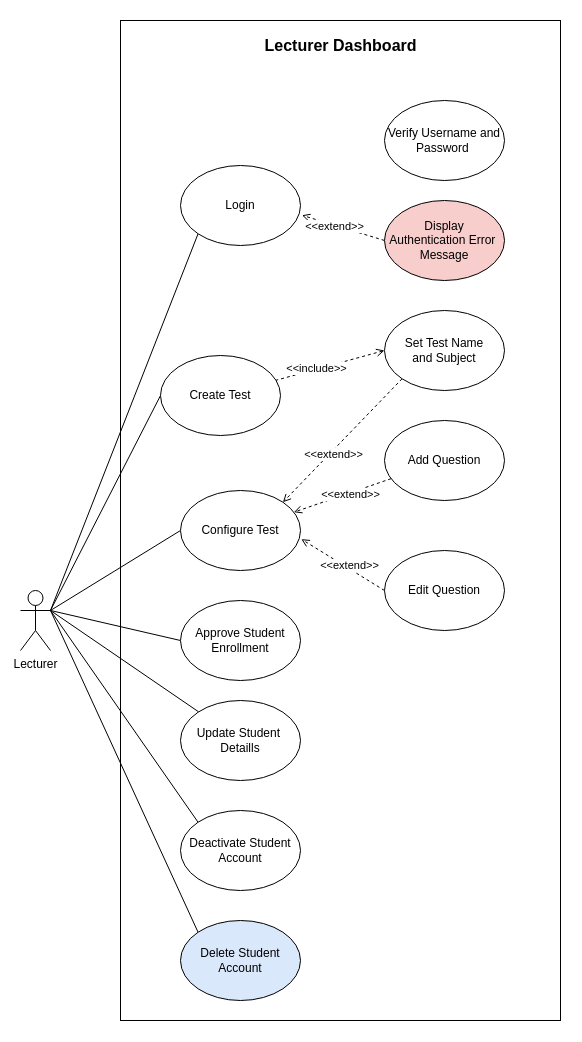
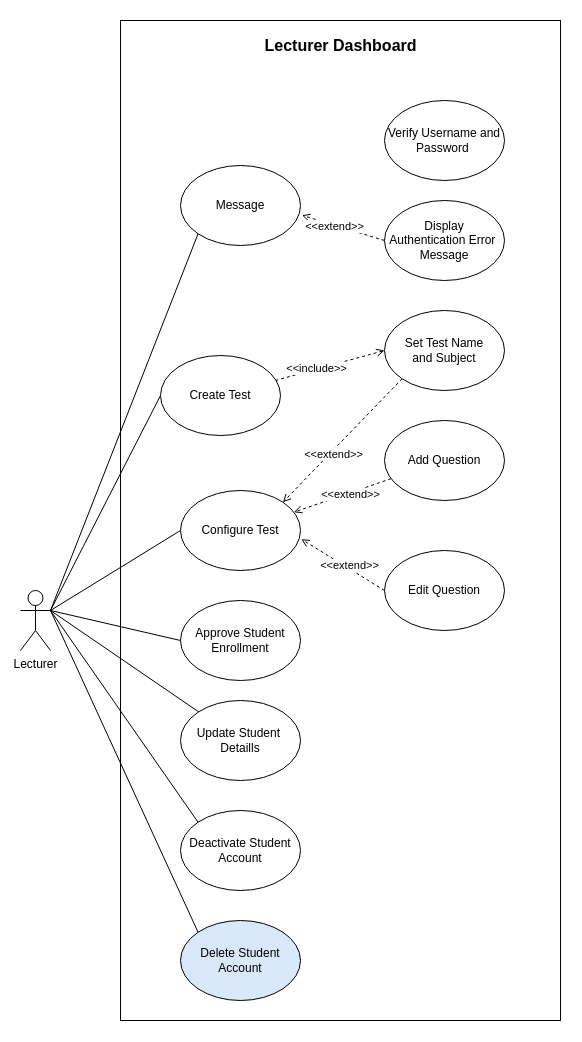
node "Login": label "Login" -> "Message"
node "Display Authentication Error Message": fillcolor #f8cecc -> #ffffff
